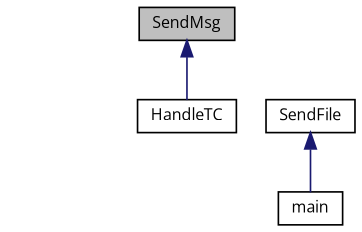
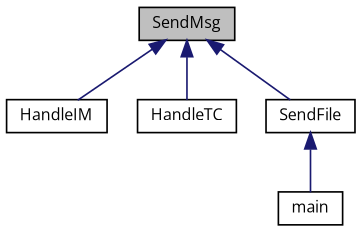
edge "SendFile" -> "SendMsg": added
node "HandleIM": added
